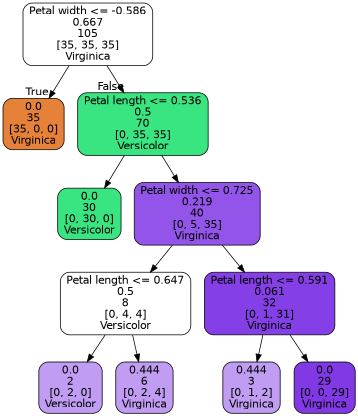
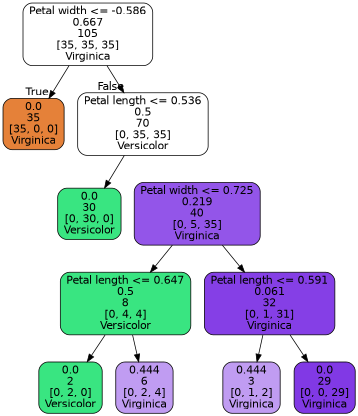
node "Petal length <= 0.536 0.5 70 [0, 35, 35] Versicolor": fillcolor #39e581 -> #ffffff
edge "Petal length <= 0.536 0.5 70 [0, 35, 35] Versicolor" -> "Petal width <= 0.725 0.219 40 [0, 5, 35] Virginica": removed
node "Petal length <= 0.647 0.5 8 [0, 4, 4] Versicolor": fillcolor #ffffff -> #39e581
node "0.0 2 [0, 2, 0] Versicolor": fillcolor #c09cf2 -> #39e581
